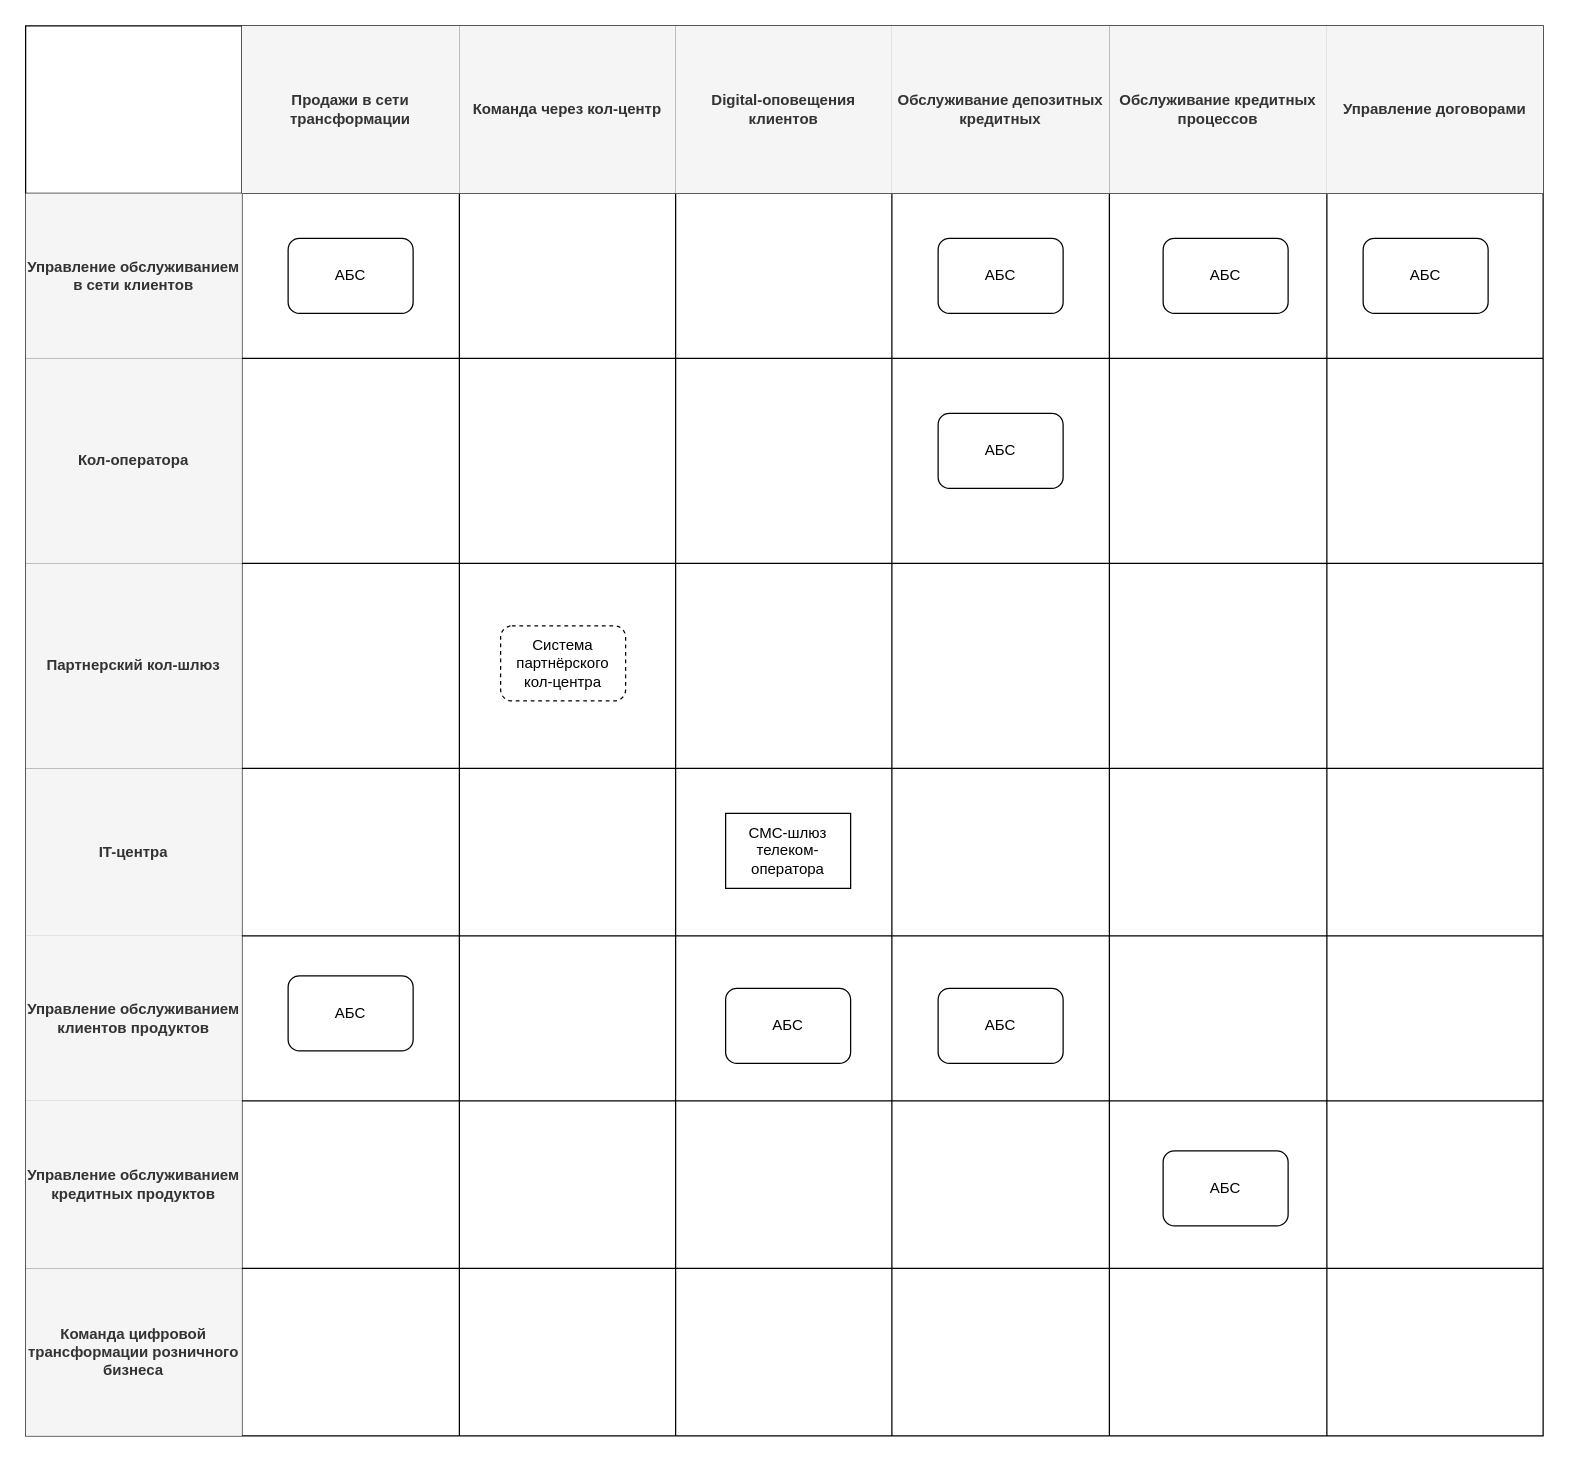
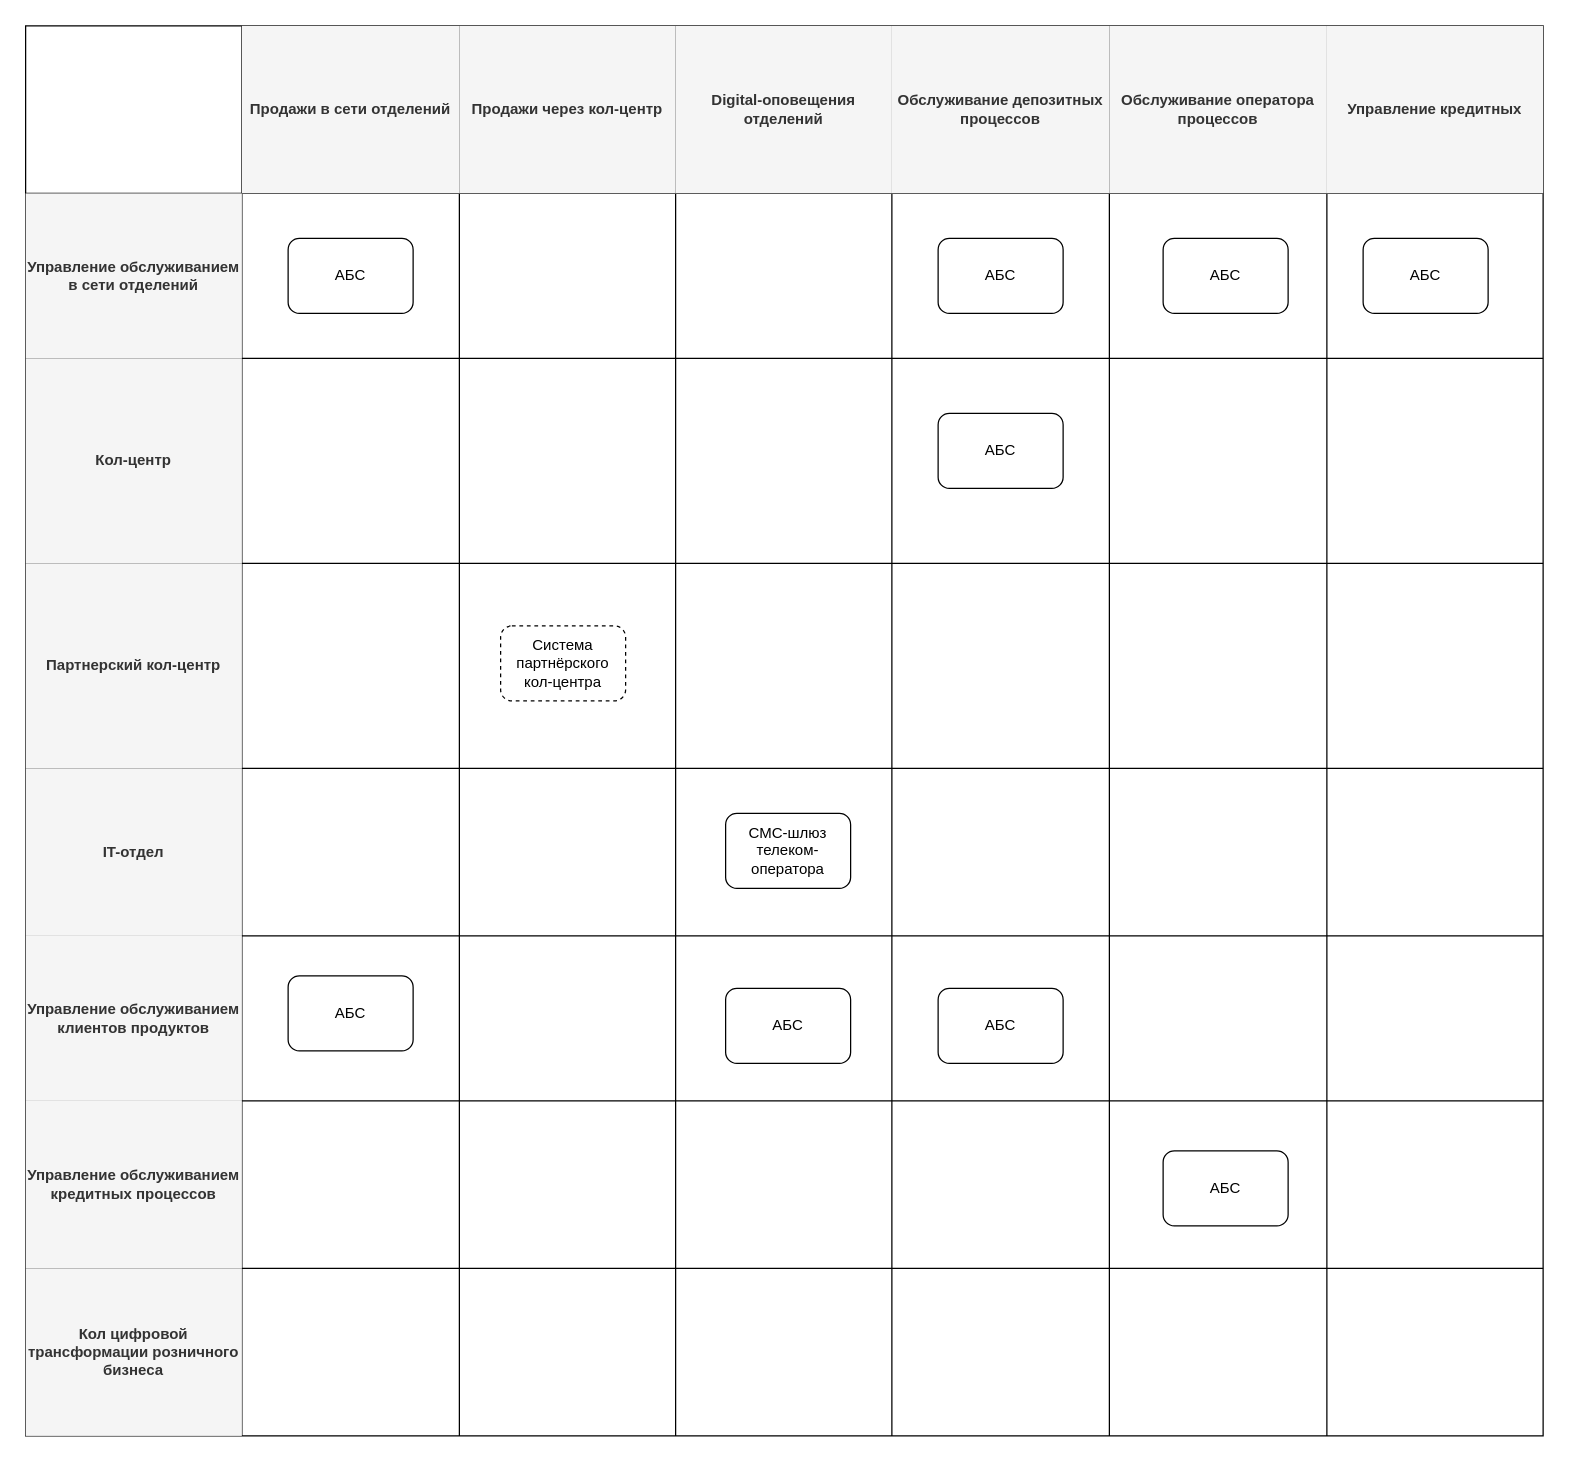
node "Продажи в сети трансформации": label "Продажи в сети трансформации" -> "Продажи в сети отделений"
node "Команда через кол-центр": label "Команда через кол-центр" -> "Продажи через кол-центр"
node "Digital-оповещения клиентов": label "Digital-оповещения клиентов" -> "Digital-оповещения отделений"
node "Обслуживание депозитных кредитных": label "Обслуживание депозитных кредитных" -> "Обслуживание депозитных процессов"
node "Обслуживание кредитных процессов": label "Обслуживание кредитных процессов" -> "Обслуживание оператора процессов"
node "Управление договорами": label "Управление договорами" -> "Управление кредитных"
node "Управление обслуживанием в сети клиентов": label "Управление обслуживанием в сети клиентов" -> "Управление обслуживанием в сети отделений"
node "Кол-оператора": label "Кол-оператора" -> "Кол-центр"
node "Партнерский кол-шлюз": label "Партнерский кол-шлюз" -> "Партнерский кол-центр"
node "СМС-шлюз телеком-оператора": shape rectangle -> rounded rectangle
node "IT-центра": label "IT-центра" -> "IT-отдел"
node "Управление обслуживанием кредитных продуктов": label "Управление обслуживанием кредитных продуктов" -> "Управление обслуживанием кредитных процессов"
node "Команда цифровой трансформации розничного бизнеса": label "Команда цифровой трансформации розничного бизнеса" -> "Кол цифровой трансформации розничного бизнеса"
